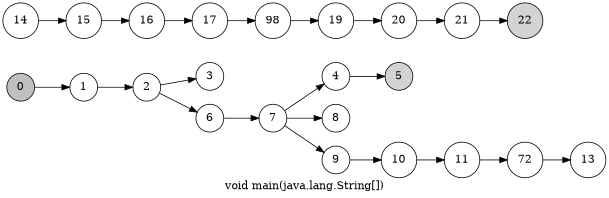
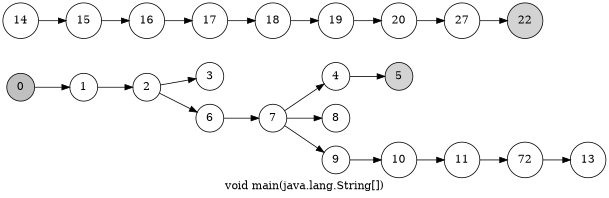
node "98": label "98" -> "18"
node "21": label "21" -> "27"
